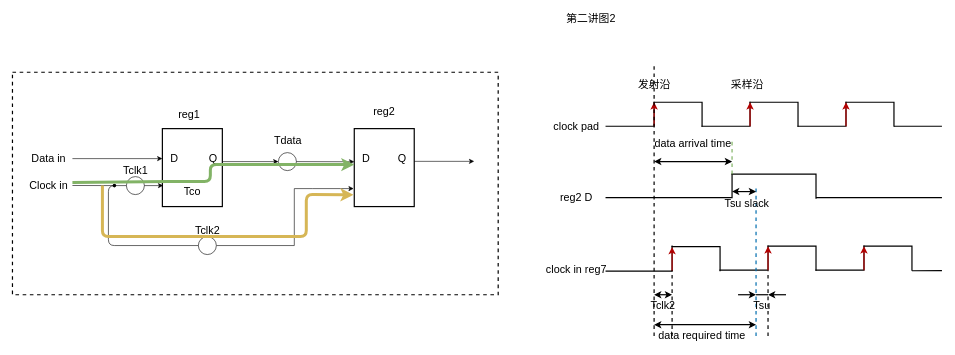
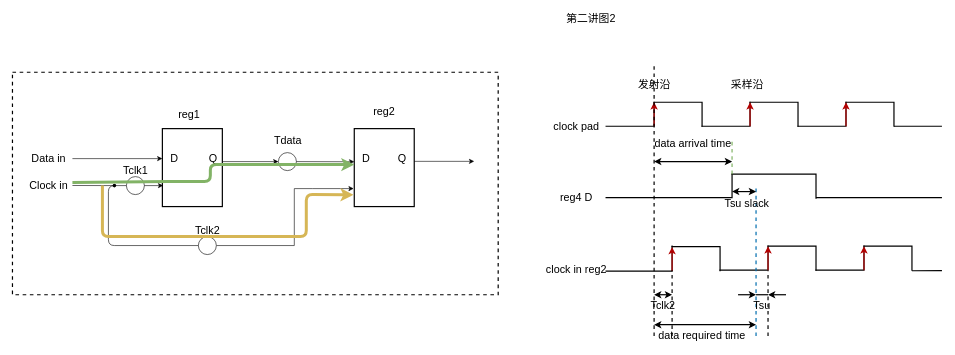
node "Tco": removed
node "reg2 D": label "reg2 D" -> "reg4 D"
node "clock in reg7": label "clock in reg7" -> "clock in reg2"
